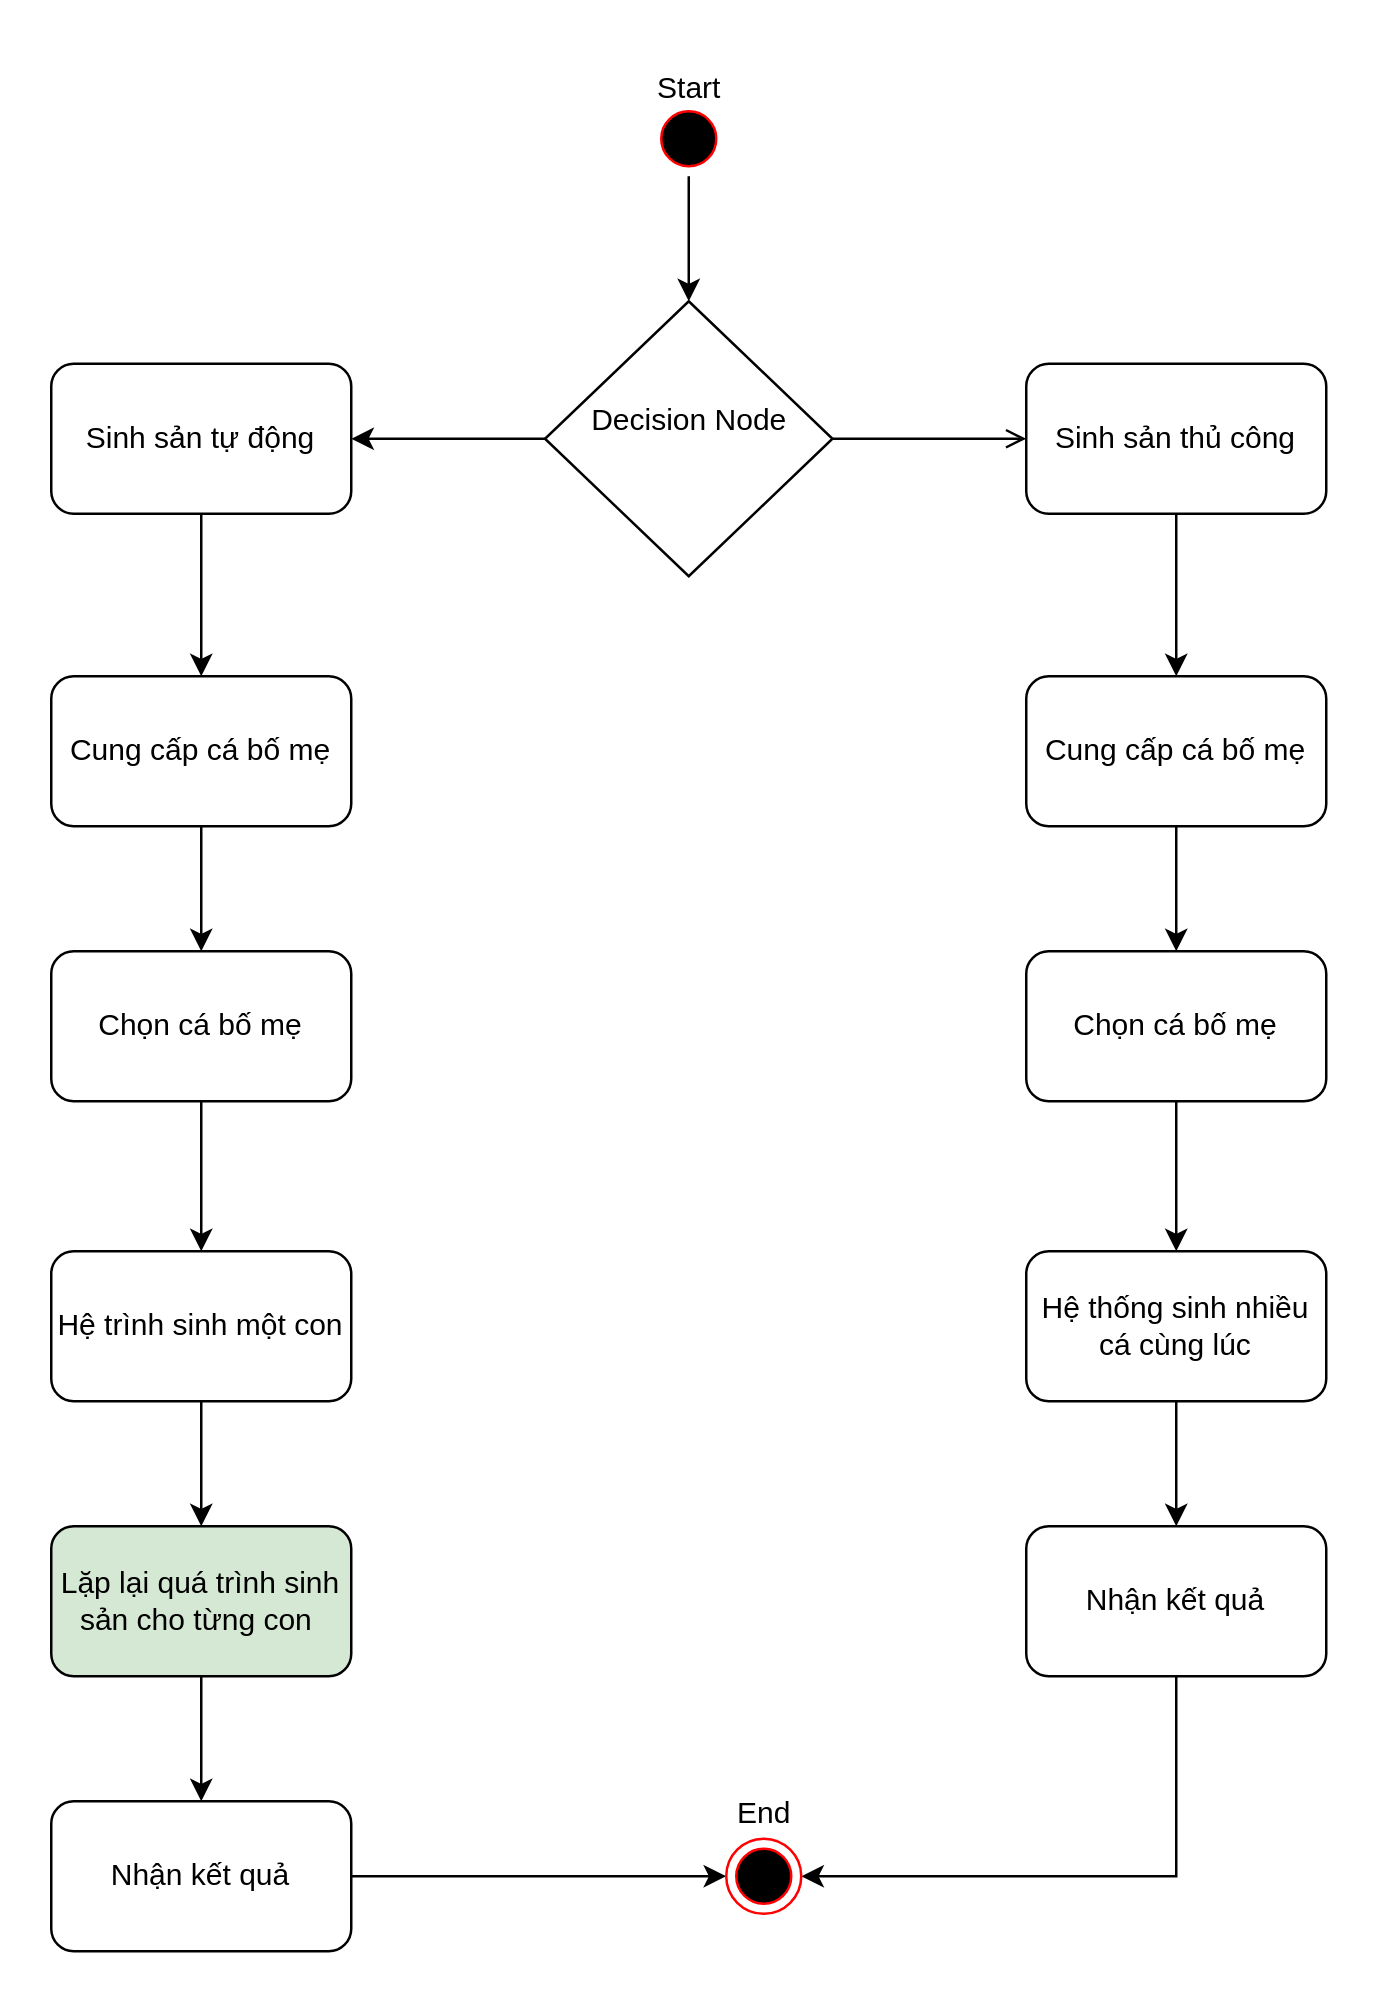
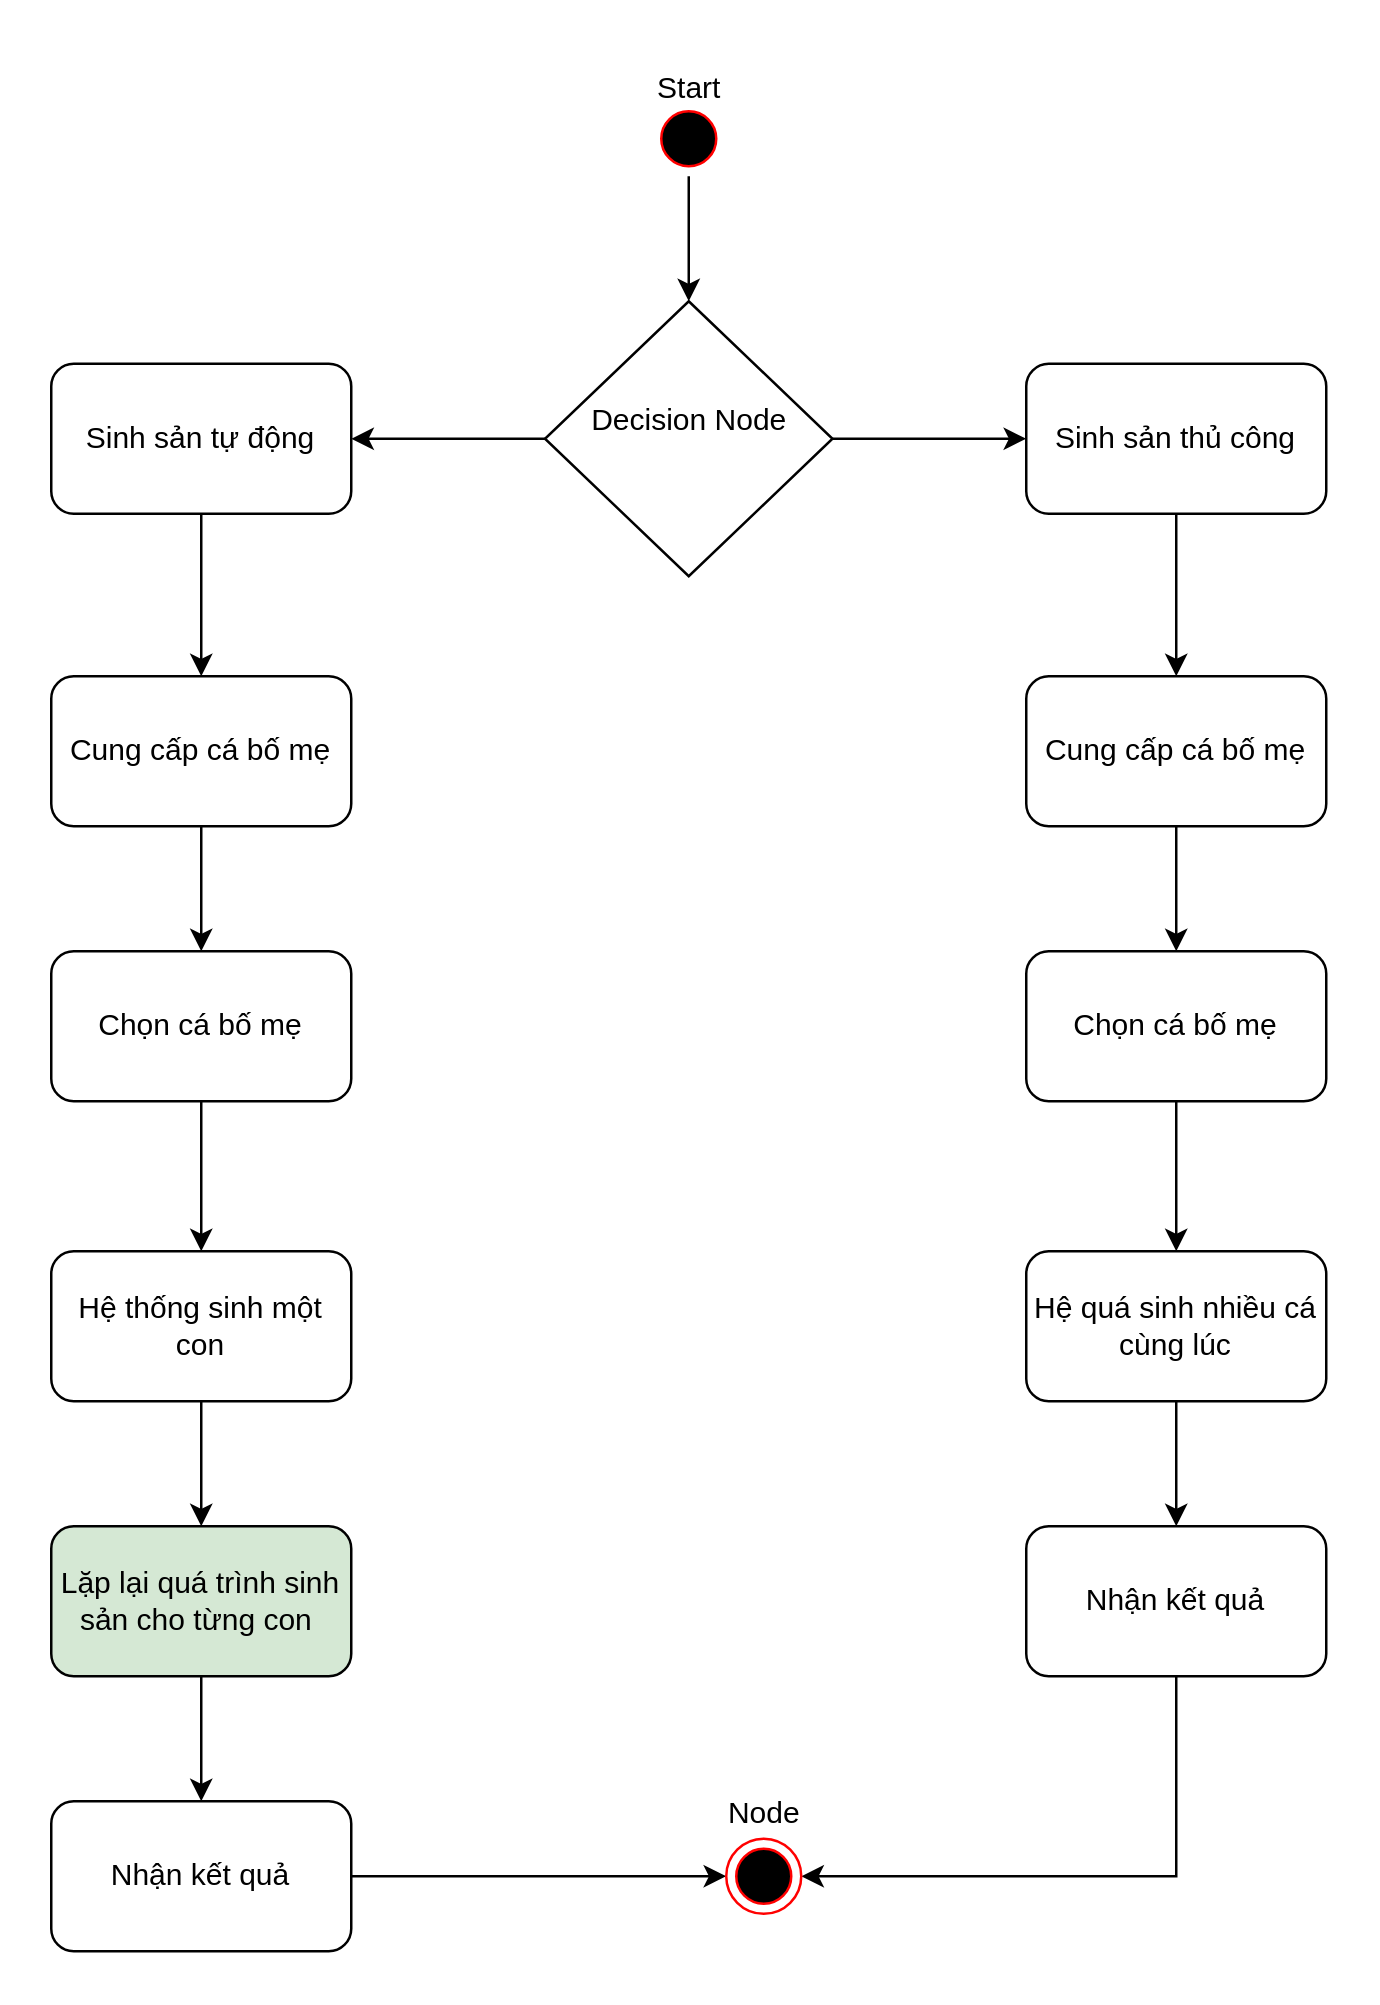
edge "Decision Node" -> "Sinh sản thủ công": arrowhead open -> classic
node "Hệ trình sinh một con": label "Hệ trình sinh một con" -> "Hệ thống sinh một con"
node "Hệ thống sinh nhiều cá cùng lúc": label "Hệ thống sinh nhiều cá cùng lúc" -> "Hệ quá sinh nhiều cá cùng lúc"
node "End": label "End" -> "Node"
